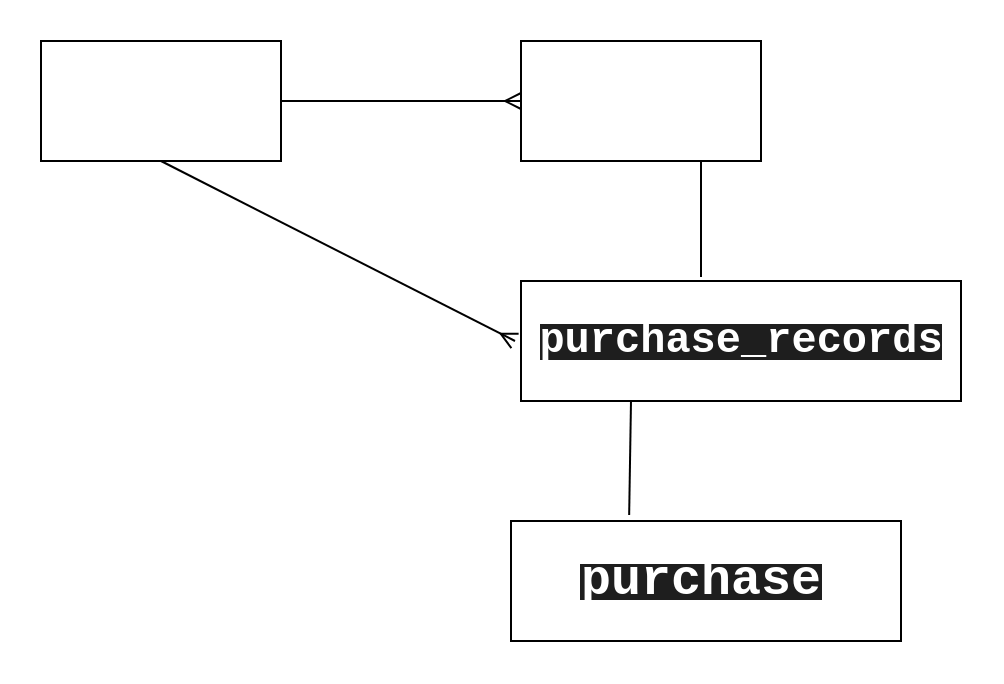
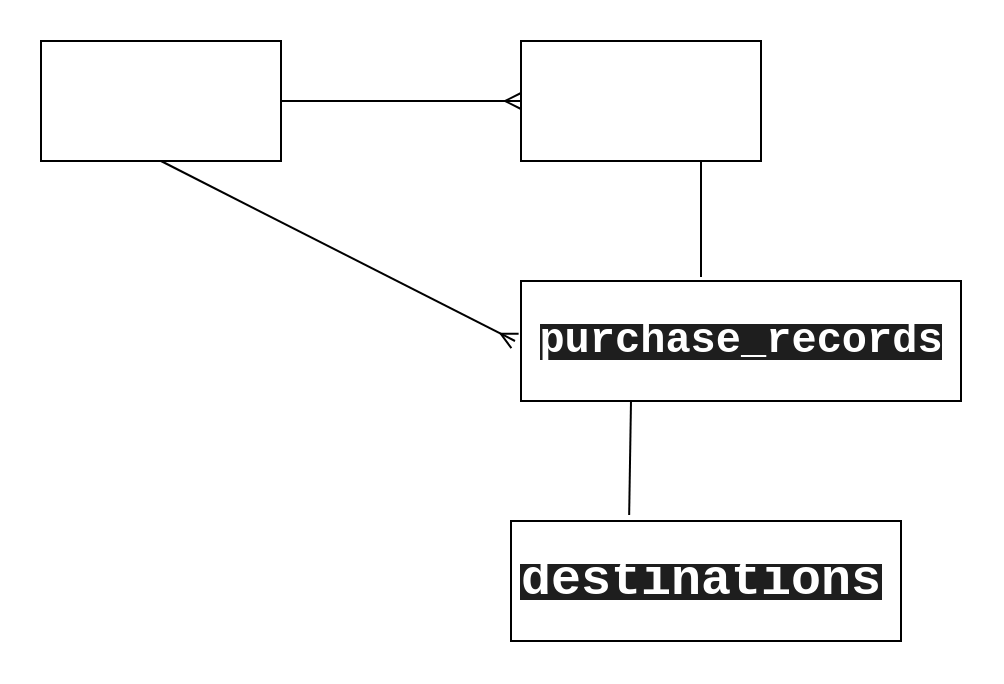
node "purchase": label "purchase" -> "destinations"
